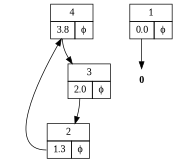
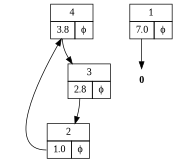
node "1": text "0.0" -> "7.0"
node "3": text "2.0" -> "2.8"
node "2": text "1.3" -> "1.0"
